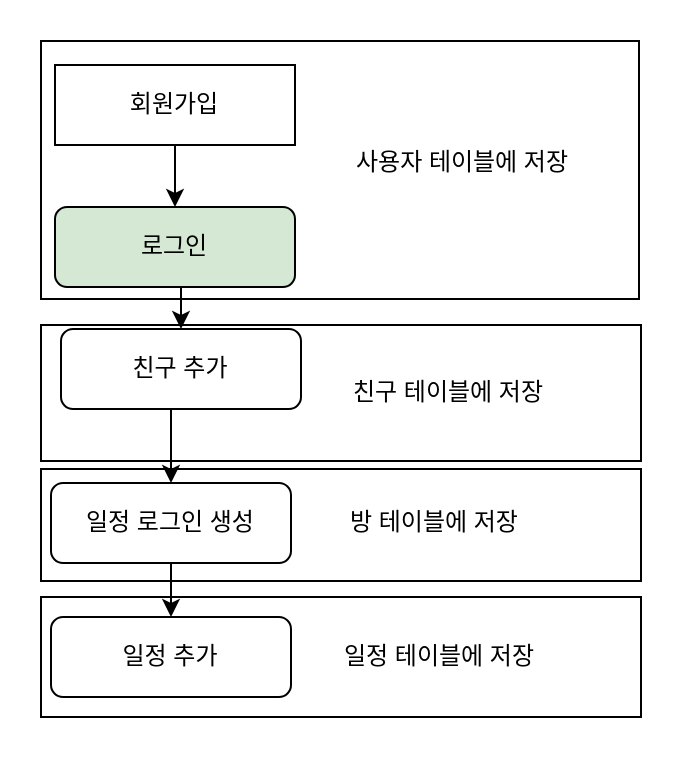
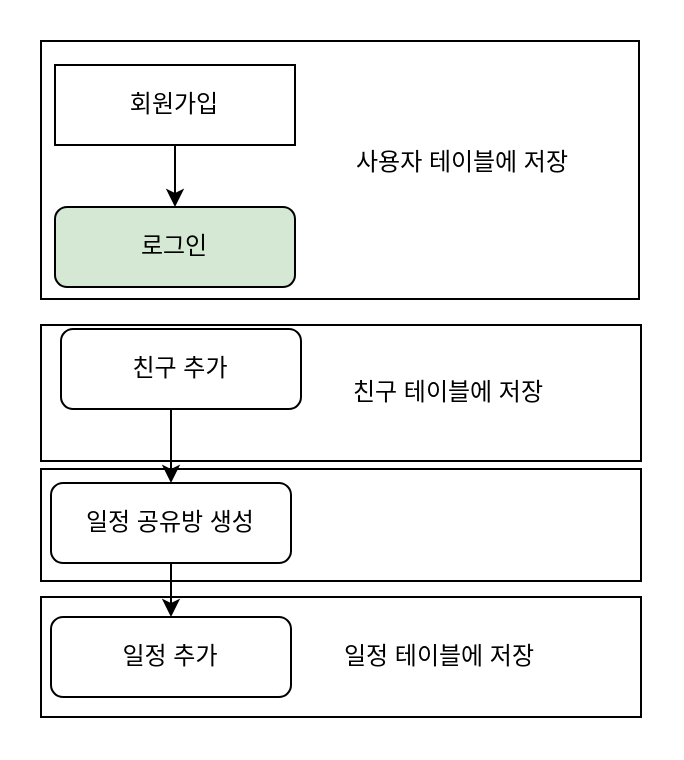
edge "로그인" -> "친구 추가": removed
node "일정 로그인 생성": label "일정 로그인 생성" -> "일정 공유방 생성"
node "방 테이블에 저장": removed
